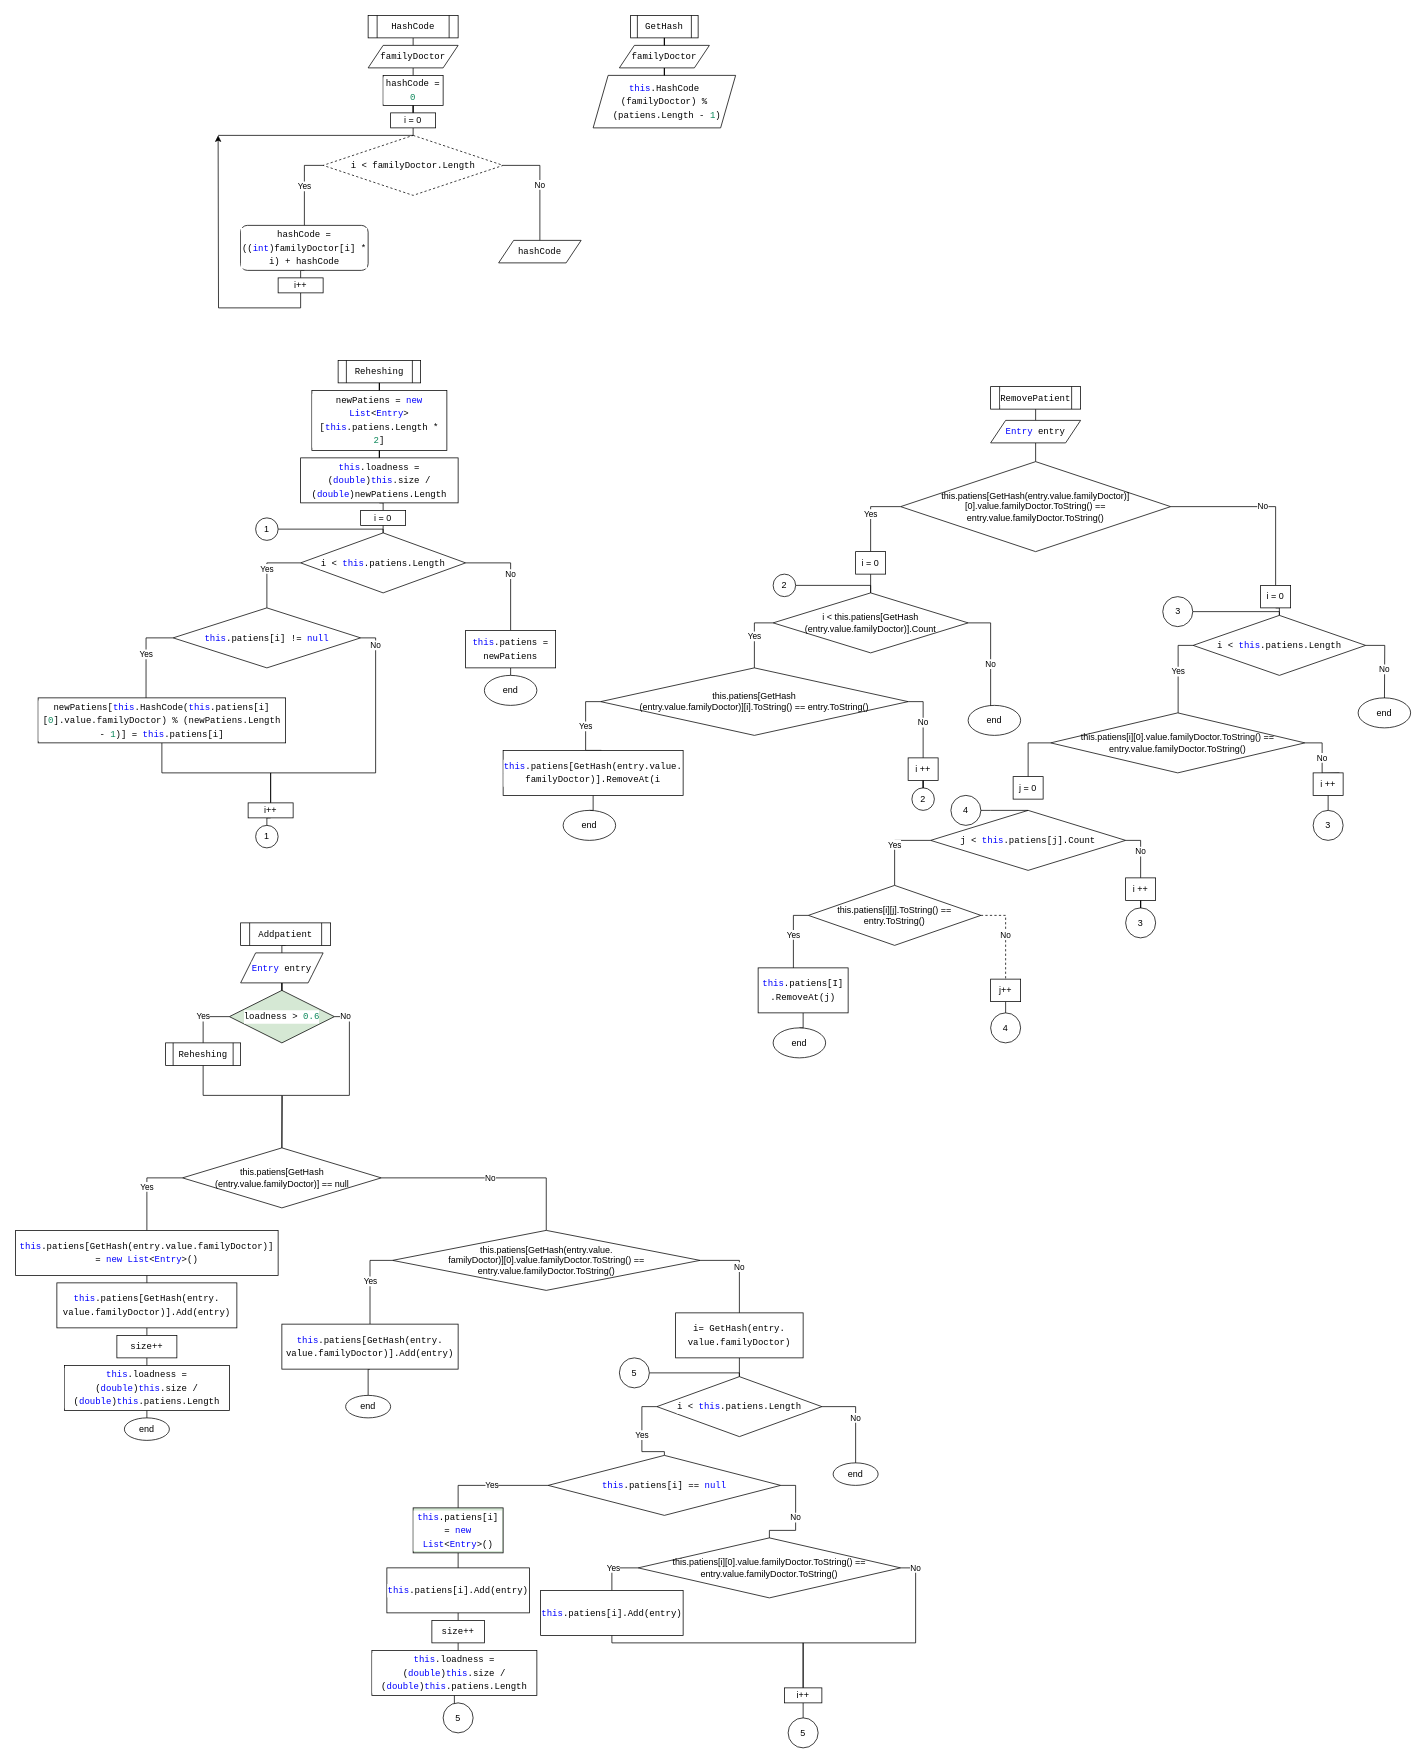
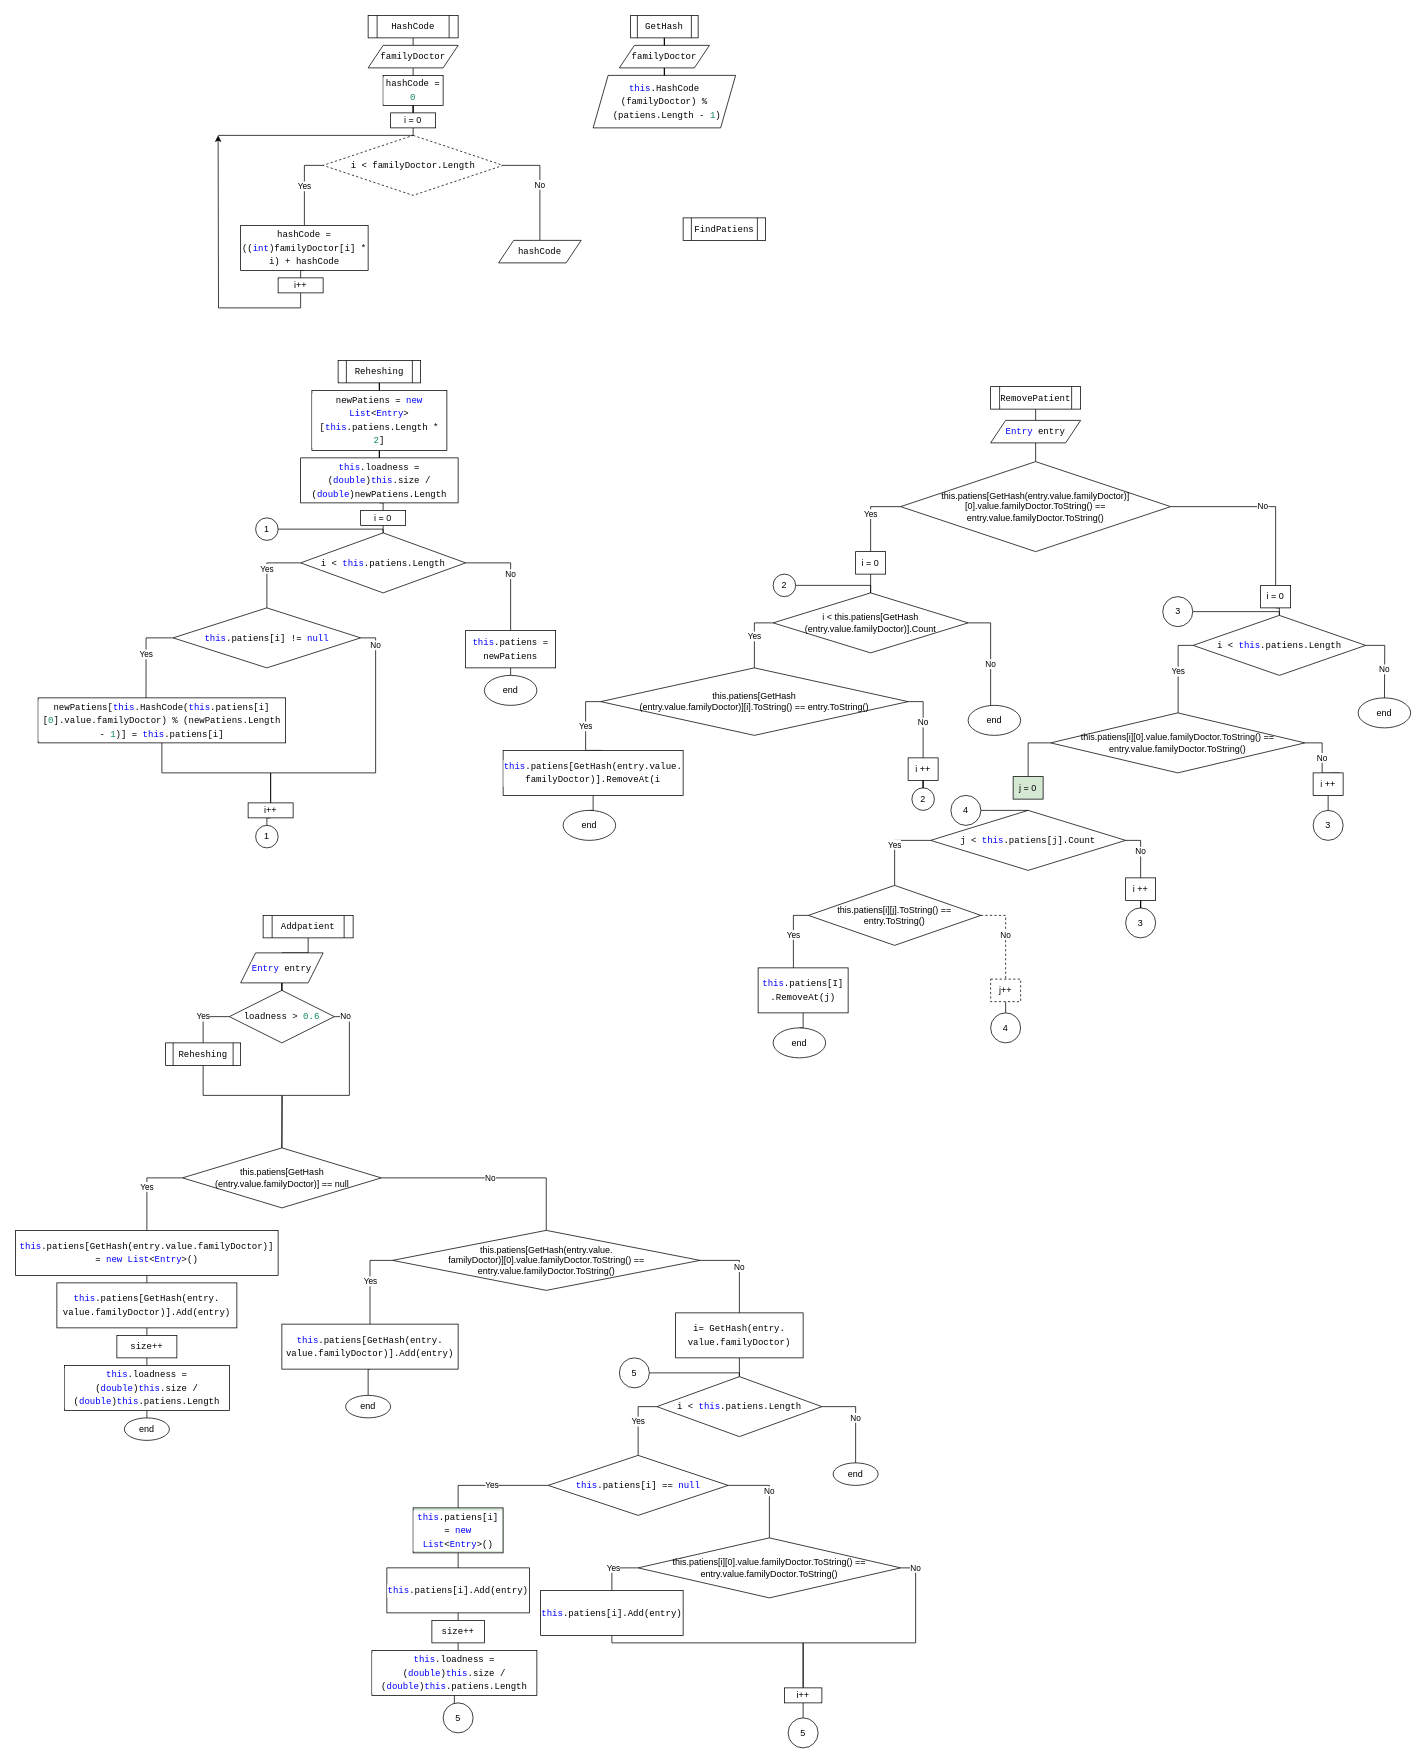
node "FindPatiens": added
node "hashCode = ((int)familyDoctor[i] * i) + hashCode": shape rounded rectangle -> rectangle
node "j = 0": fillcolor #ffffff -> #d5e8d4
node "Addpatient": moved (285, 934) -> (308, 927)
node "j++": style solid -> dashed
node "loadness > 0.6": fillcolor #d5e8d4 -> #ffffff
node "this.patiens[i] == null": size 233x60 -> 180x60
